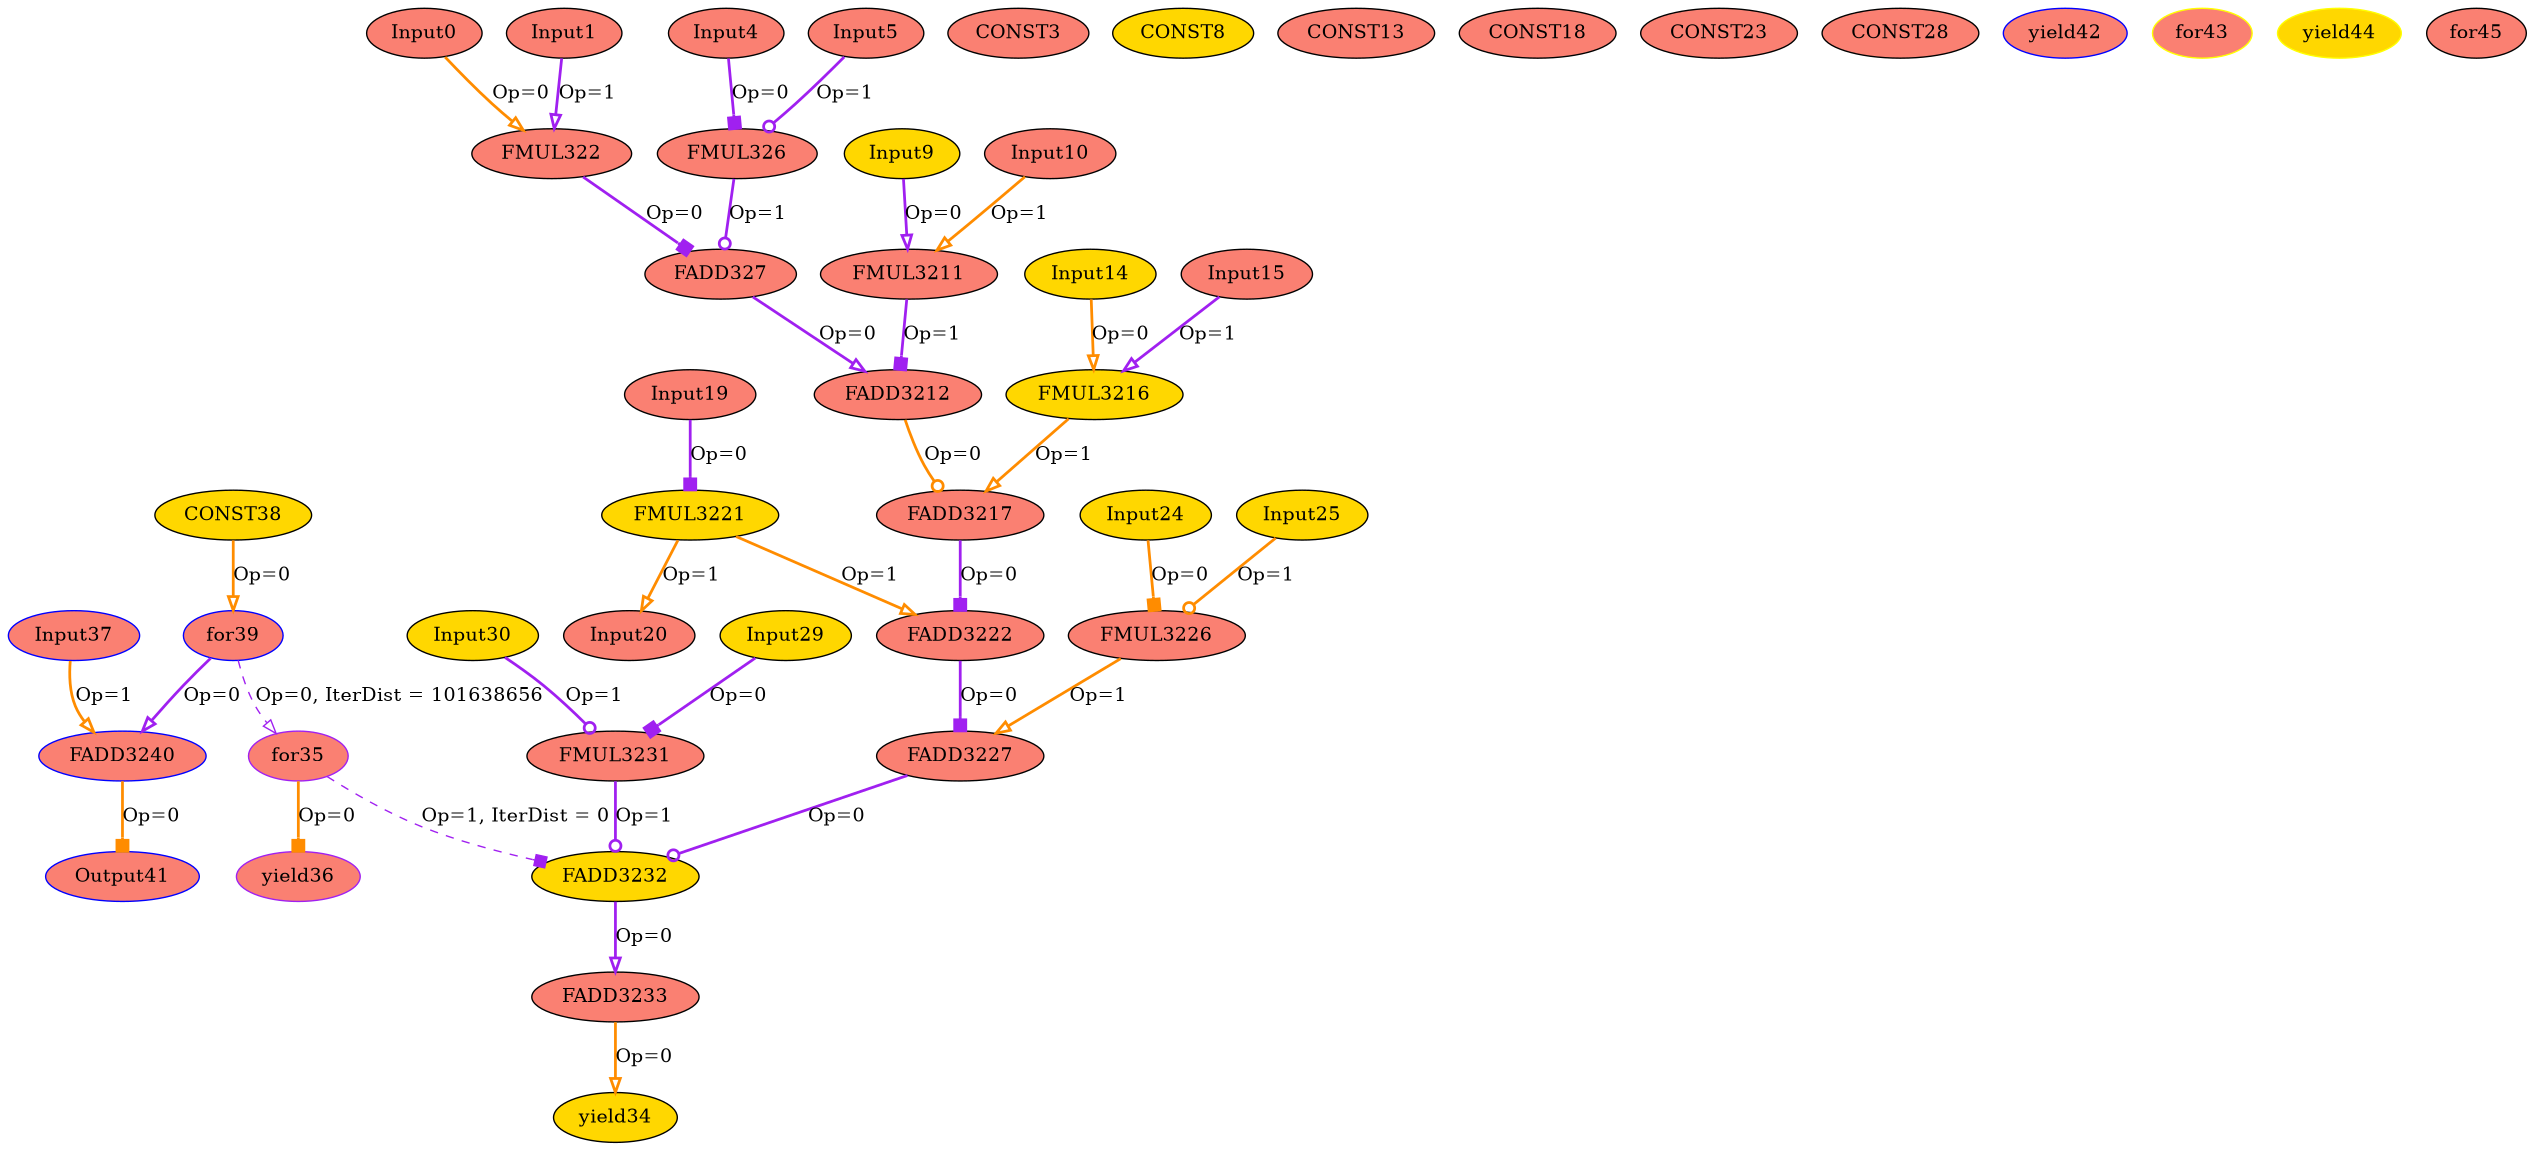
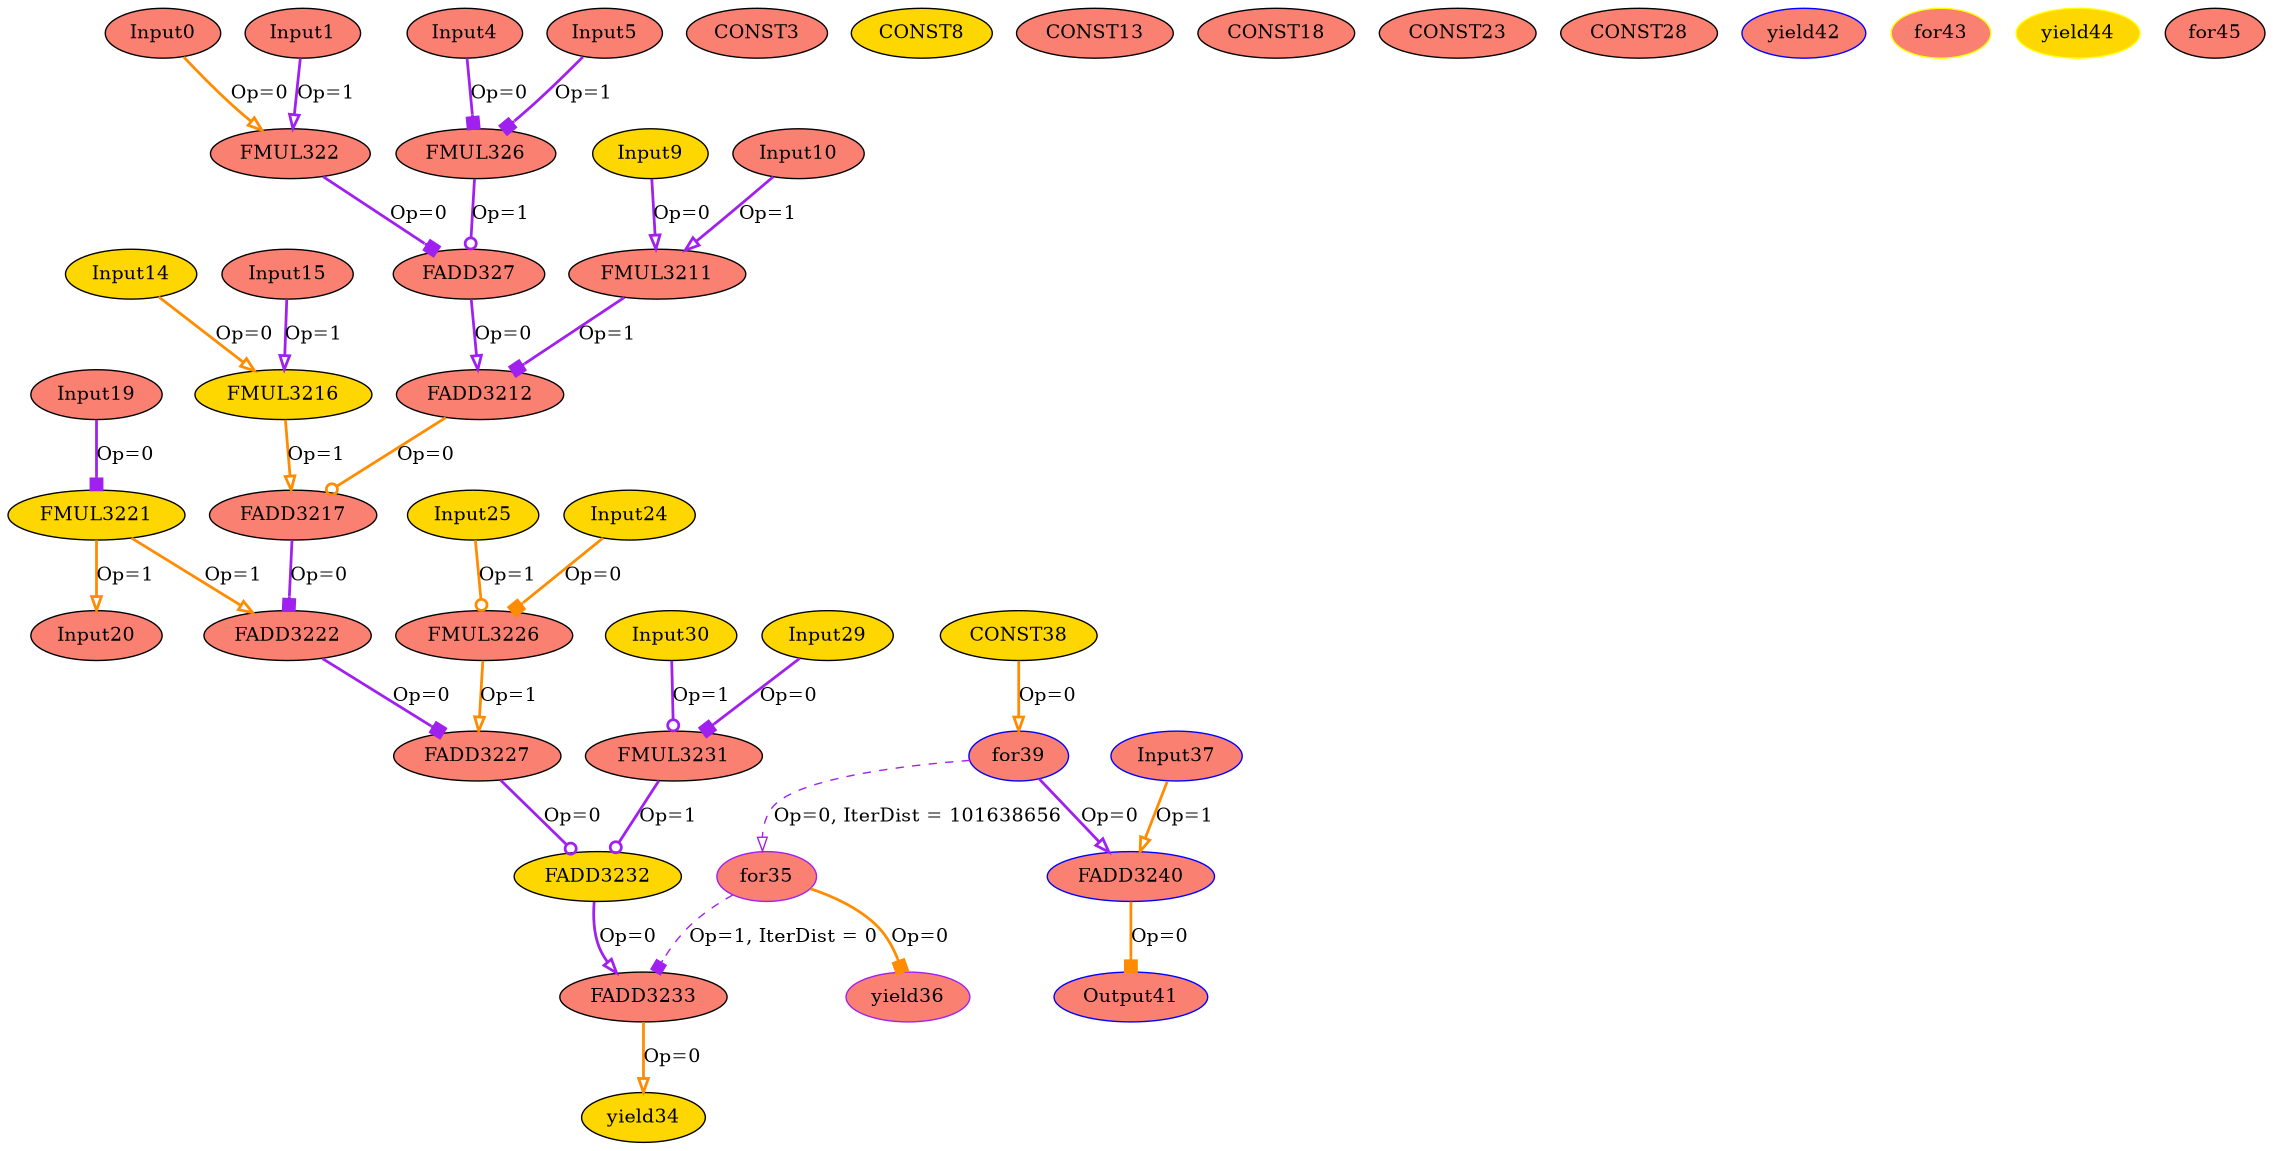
edge "Input5" -> "FMUL326": arrowhead odot -> box
edge "Input10" -> "FMUL3211": color darkorange -> purple
edge "for35" -> "FADD3232": now "for35" -> "FADD3233"
